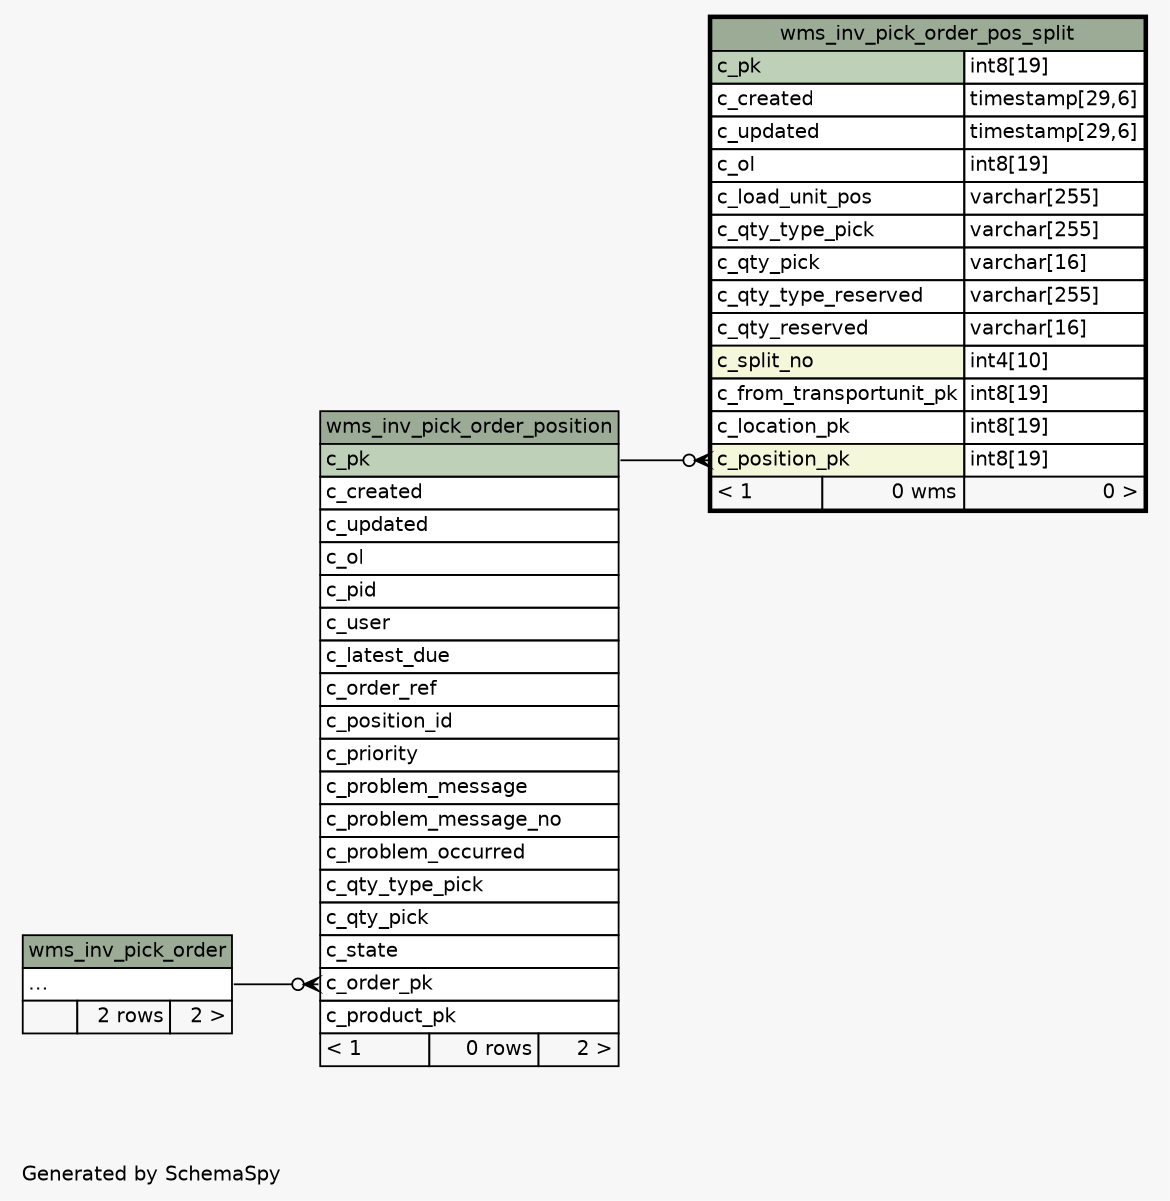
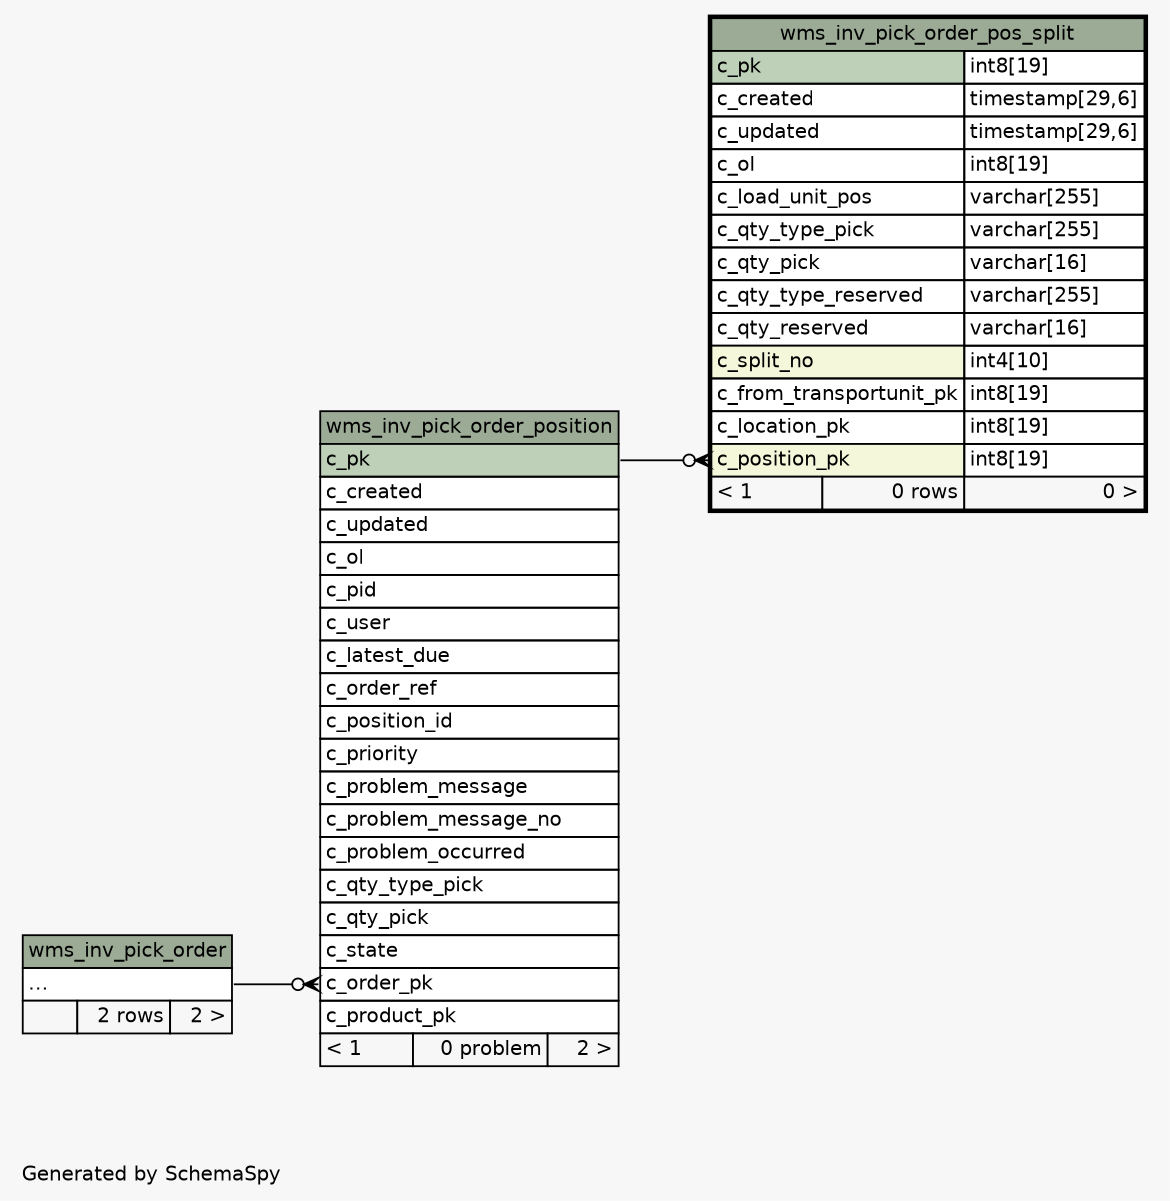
node "wms_inv_pick_order_pos_split": text "0 wms" -> "0 rows"
node "wms_inv_pick_order_position": text "0 rows" -> "0 problem"
